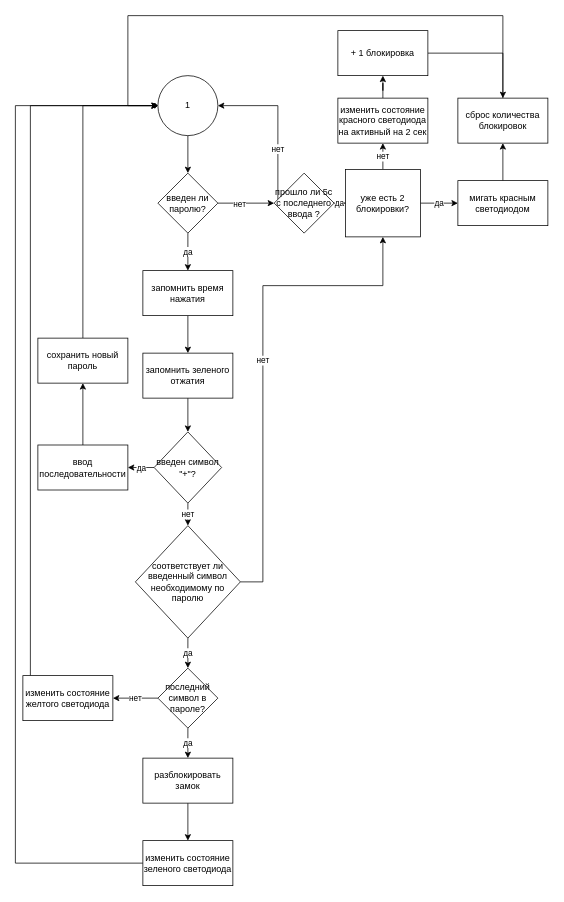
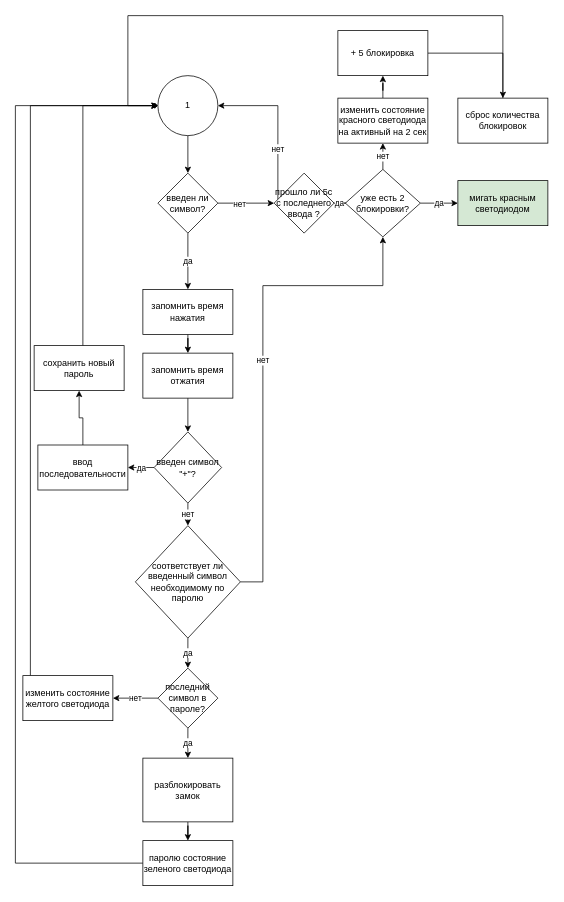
node "+ 1 блокировка": label "+ 1 блокировка" -> "+ 5 блокировка"
edge "мигать красным светодиодом" -> "сброс количества блокировок": removed
node "введен ли паролю?": label "введен ли паролю?" -> "введен ли символ?"
node "уже есть 2 блокировки?": shape rectangle -> diamond
node "мигать красным светодиодом": fillcolor #ffffff -> #d5e8d4
node "запомнить время нажатия": moved (188, 293) -> (188, 312)
node "сохранить новый пароль": moved (83, 360) -> (79, 368)
node "запомнить зеленого отжатия": label "запомнить зеленого отжатия" -> "запомнить время отжатия"
node "разблокировать замок": size 90x45 -> 90x64
node "изменить состояние зеленого светодиода": label "изменить состояние зеленого светодиода" -> "паролю состояние зеленого светодиода"
